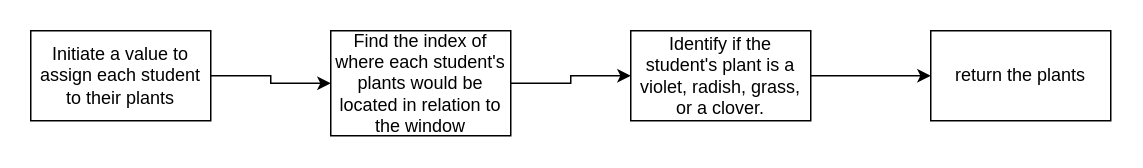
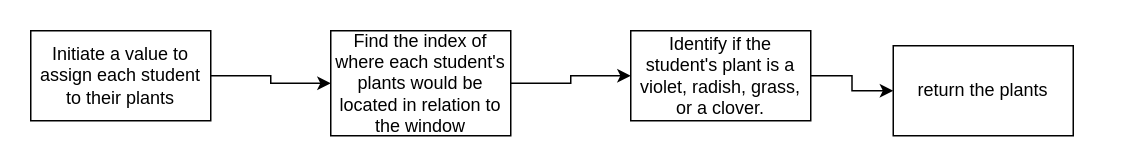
node "return the plants": moved (1021, 76) -> (983, 91)
